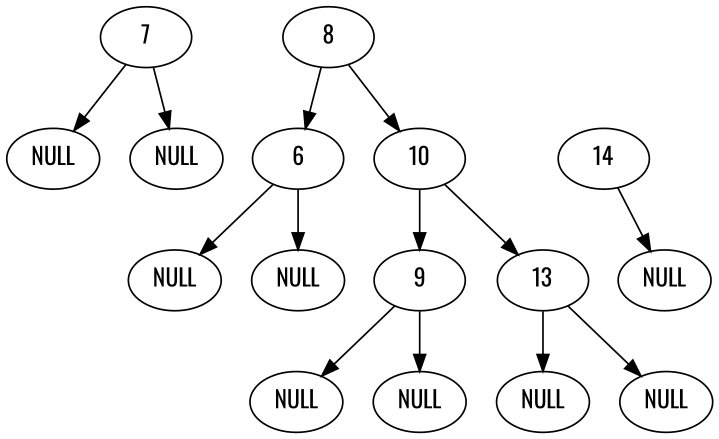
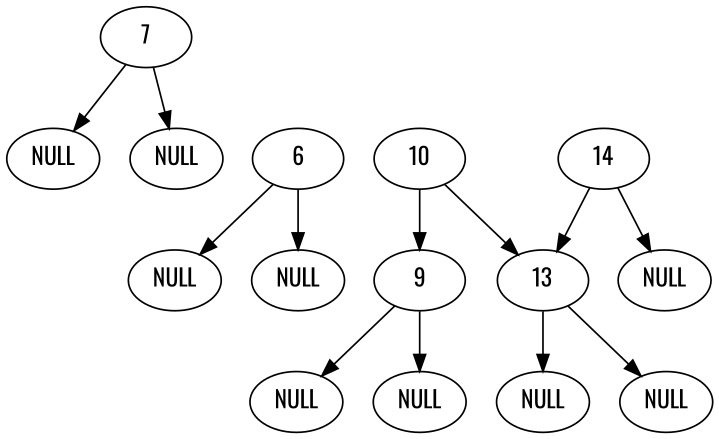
node "8": removed
edge "14" -> "13": added
